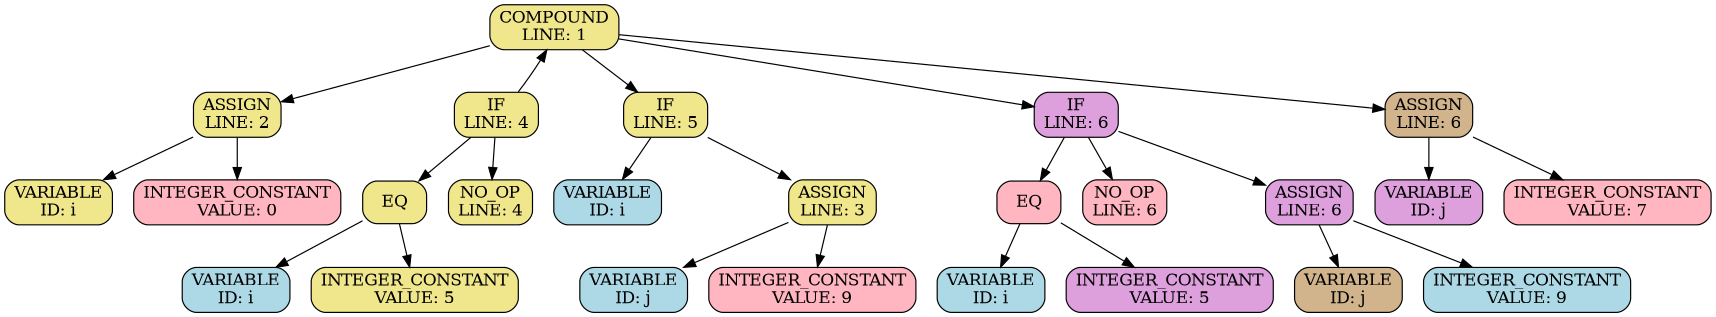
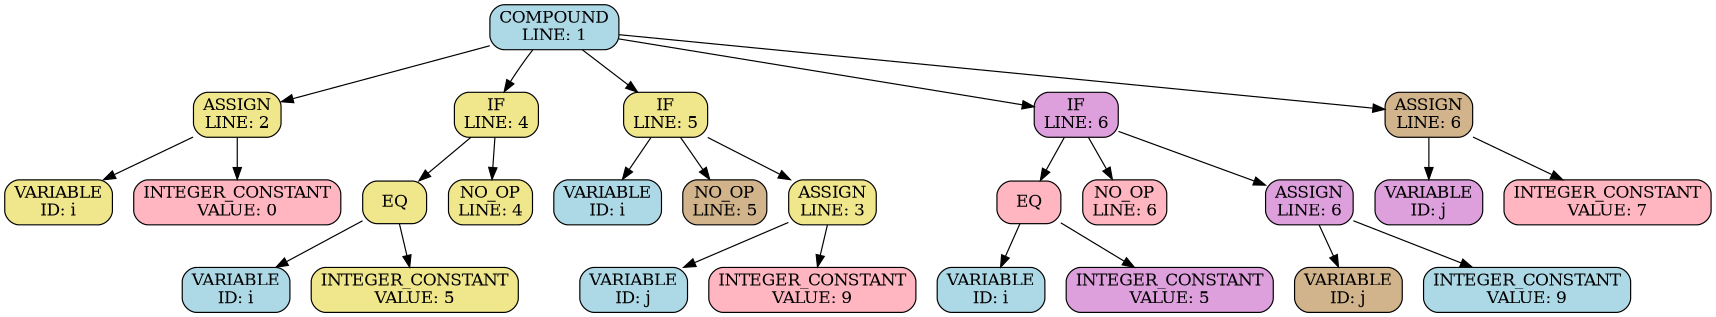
node "COMPOUND LINE: 1": fillcolor khaki -> lightblue
edge "IF LINE: 4" -> "COMPOUND LINE: 1": reversed
node "NO_OP LINE: 5": added
